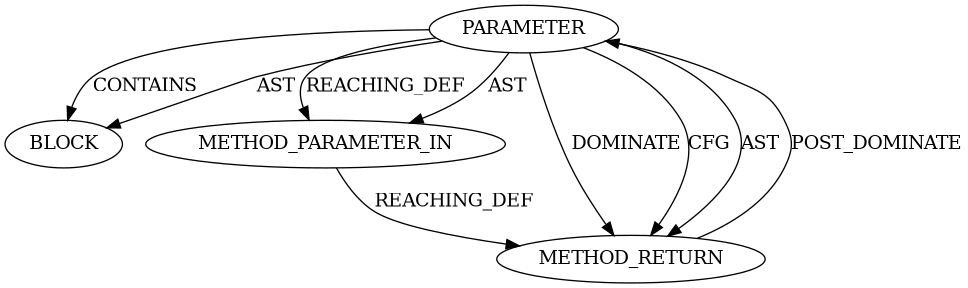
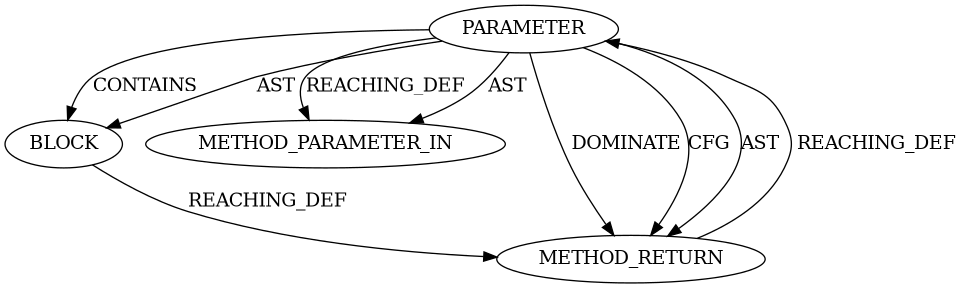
edge "METHOD_RETURN" -> "PARAMETER": label "POST_DOMINATE" -> "REACHING_DEF"
edge "METHOD_PARAMETER_IN" -> "METHOD_RETURN": now "BLOCK" -> "METHOD_RETURN"
